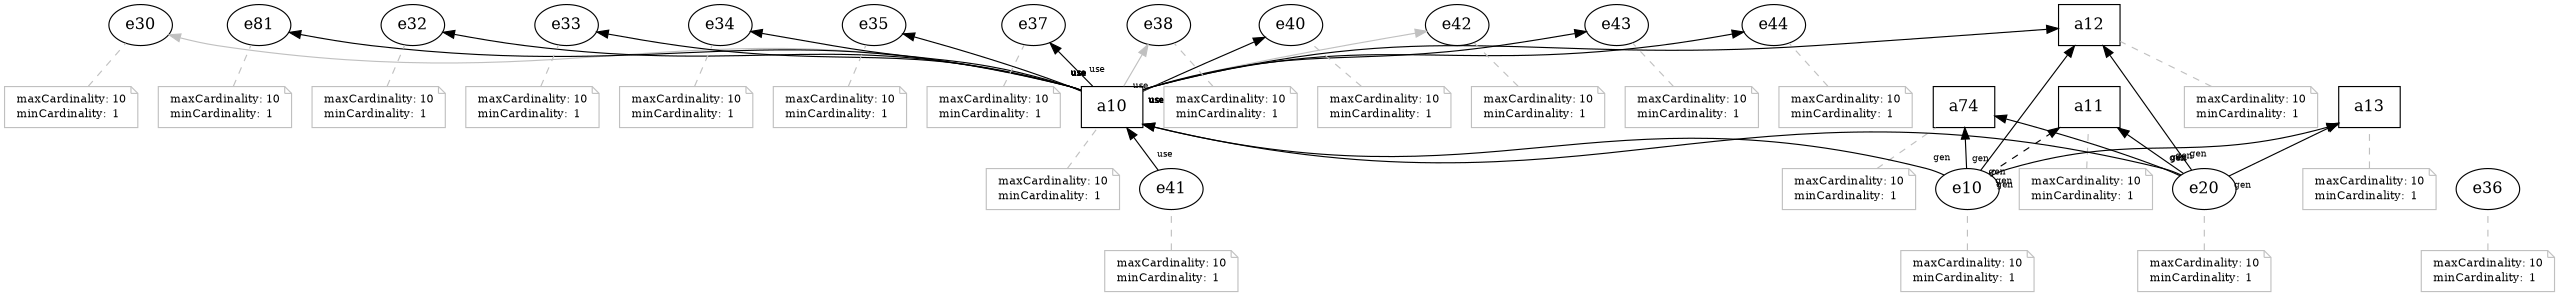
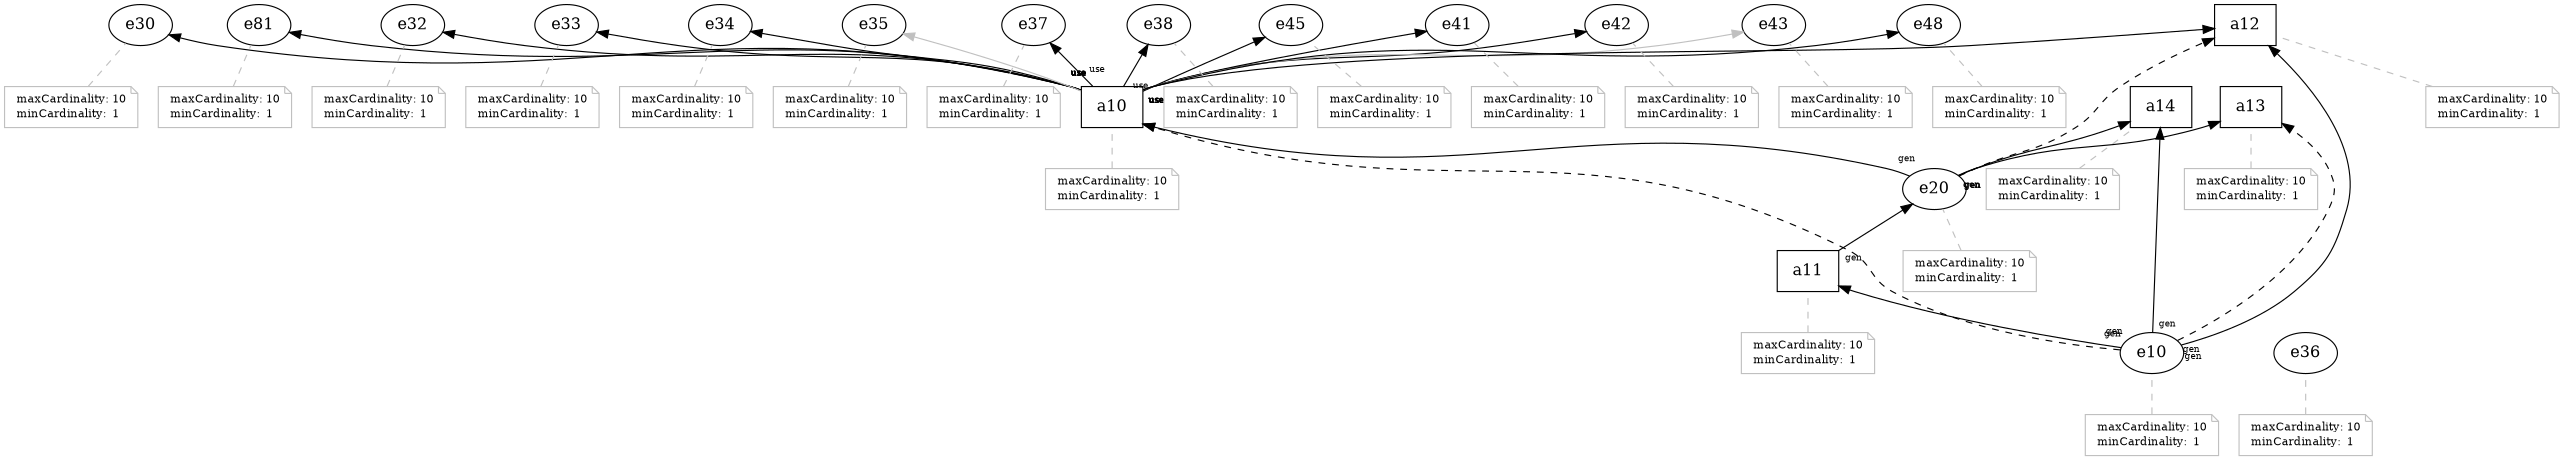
node "e40": label "e40" -> "e45"
node "e44": label "e44" -> "e48"
edge "a10" -> "e43": color black -> gray
edge "a10" -> "e42": color gray -> black
edge "a10" -> "e35": color black -> gray
edge "a10" -> "e30": color gray -> black
edge "a10" -> "e38": color gray -> black
node "a74": label "a74" -> "a14"
edge "e20" -> "a12": style solid -> dashed
edge "e10" -> "a10": style solid -> dashed
edge "e10" -> "a13": style solid -> dashed
edge "e41" -> "a10": reversed
edge "e10" -> "a11": style dashed -> solid
edge "e20" -> "a11": reversed
